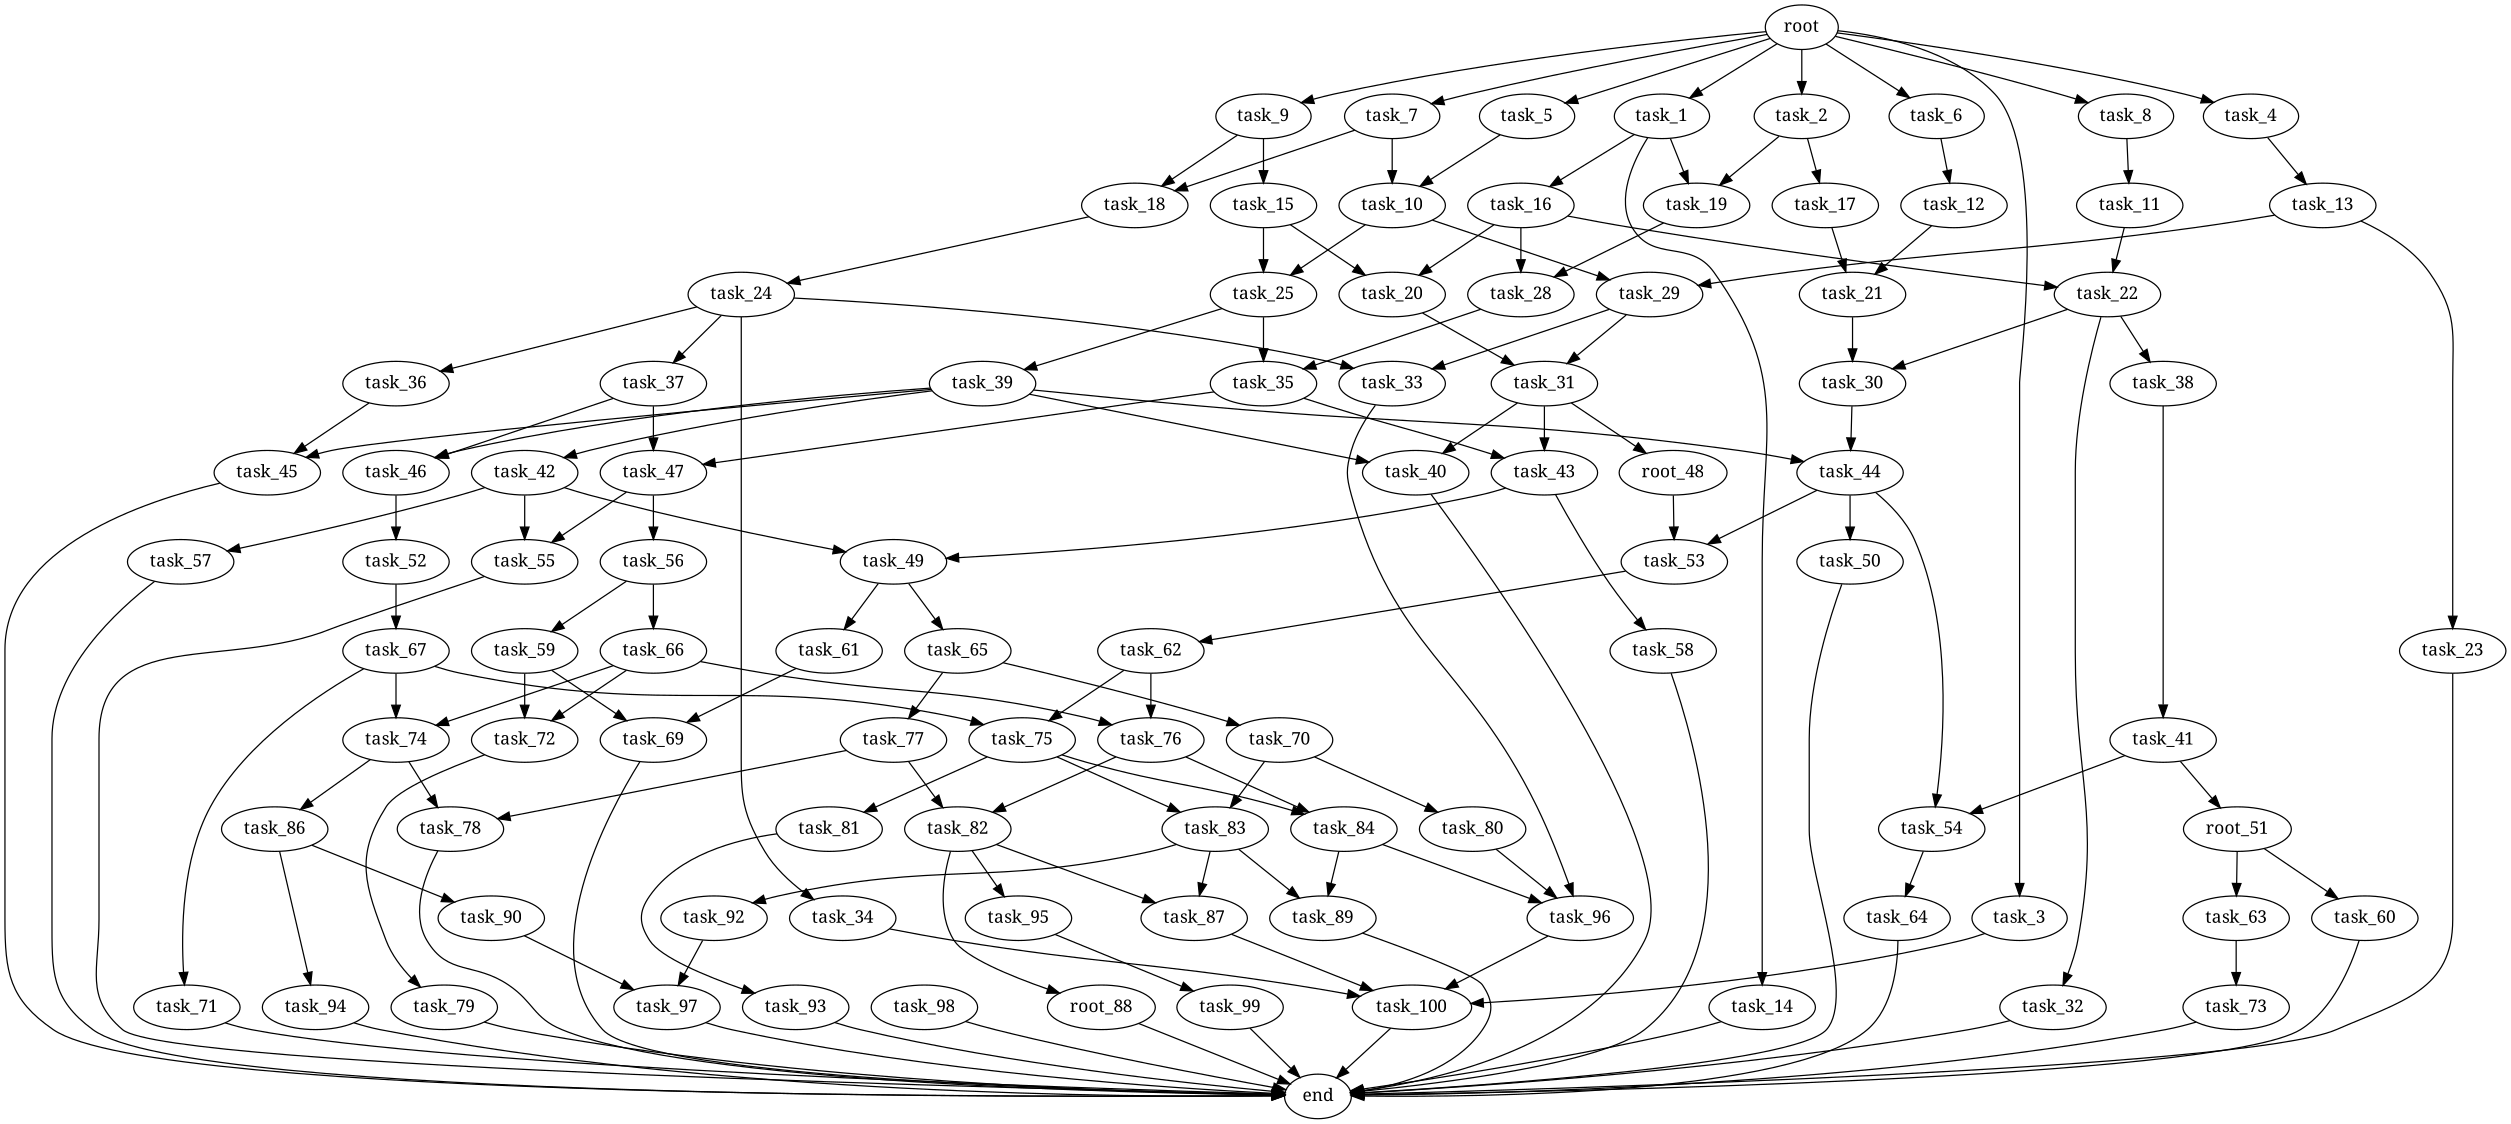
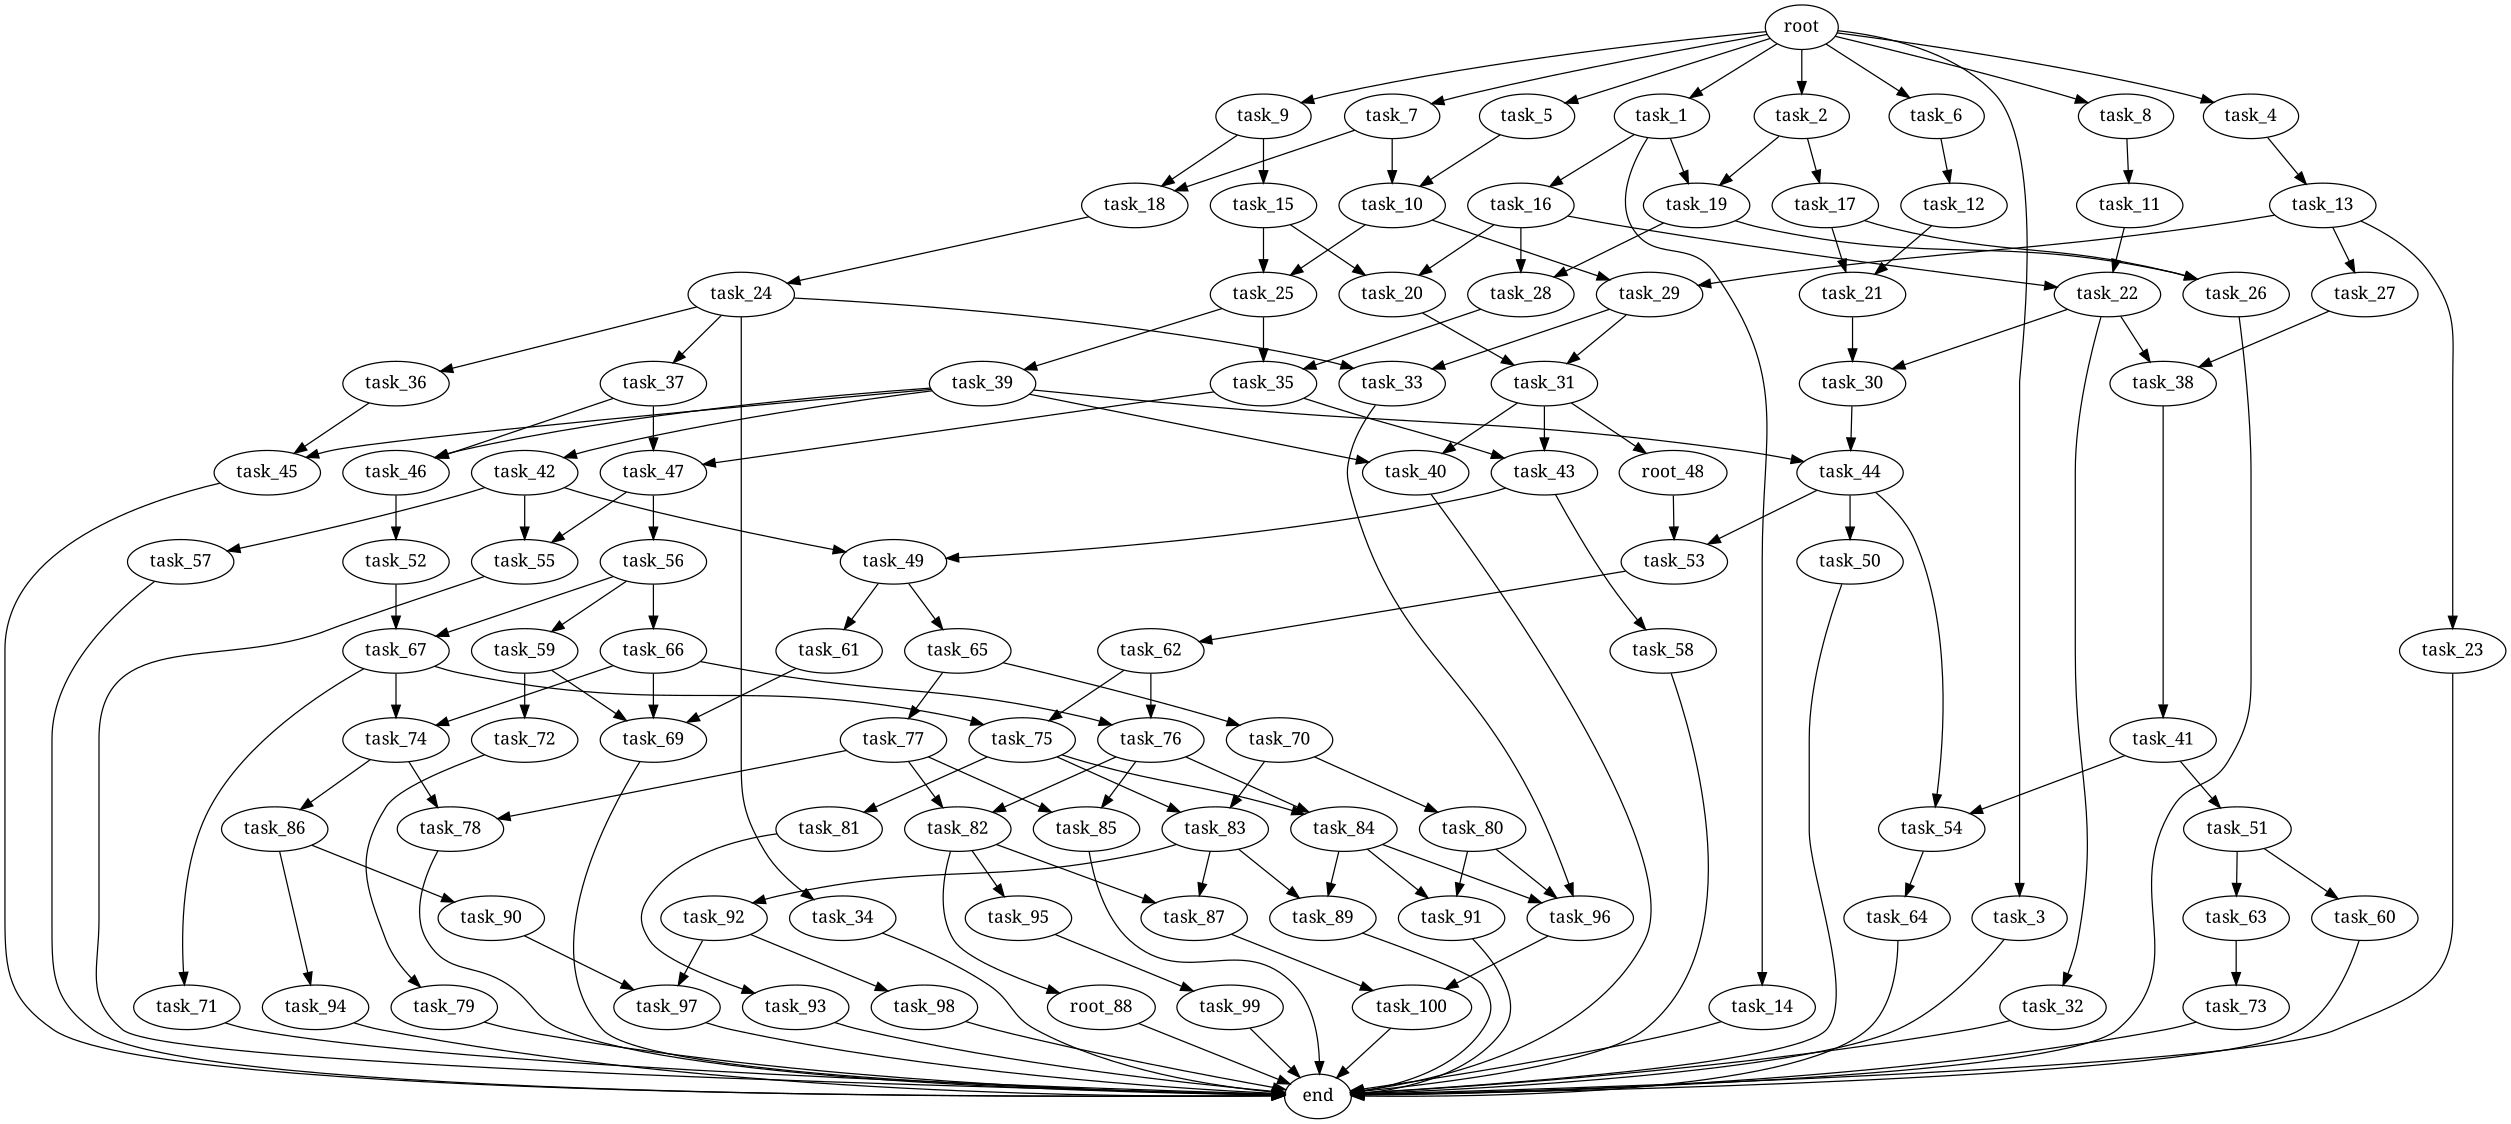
node "task_26": added
node "task_27": added
edge "task_56" -> "task_67": added
edge "task_66" -> "task_72": now "task_66" -> "task_69"
node "task_85": added
node "root_51": label "root_51" -> "task_51"
node "task_91": added
edge "task_92" -> "task_98": added
edge "task_34" -> "task_100": now "task_34" -> "end"
edge "task_3" -> "task_100": now "task_3" -> "end"
